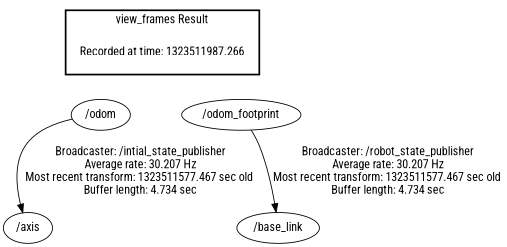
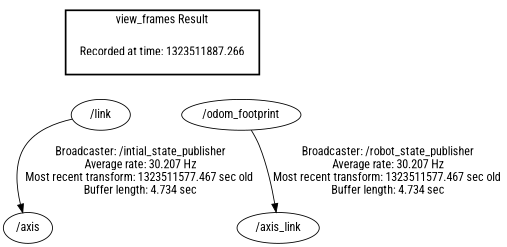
node "Recorded at time: 1323511987.266": label "Recorded at time: 1323511987.266" -> "Recorded at time: 1323511887.266"
node "/odom": label "/odom" -> "/link"
node "/base_link": label "/base_link" -> "/axis_link"
